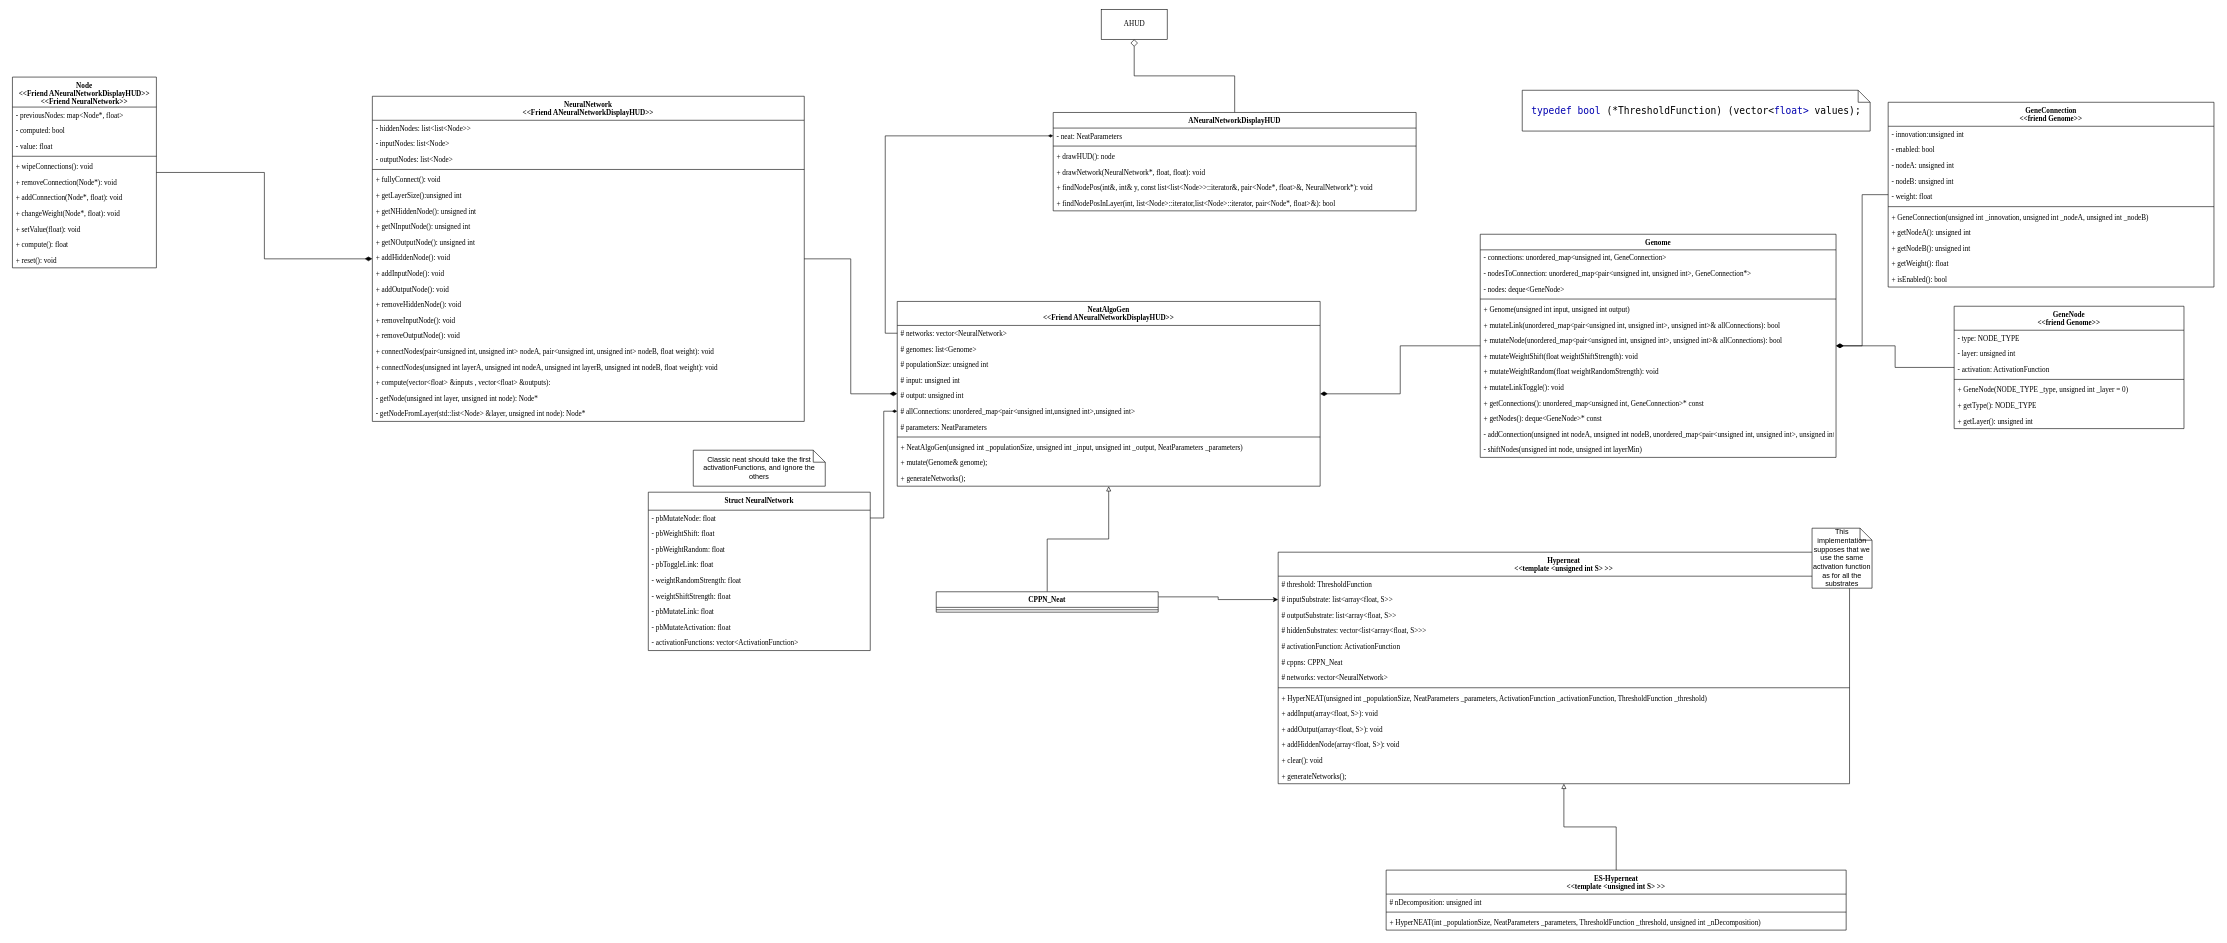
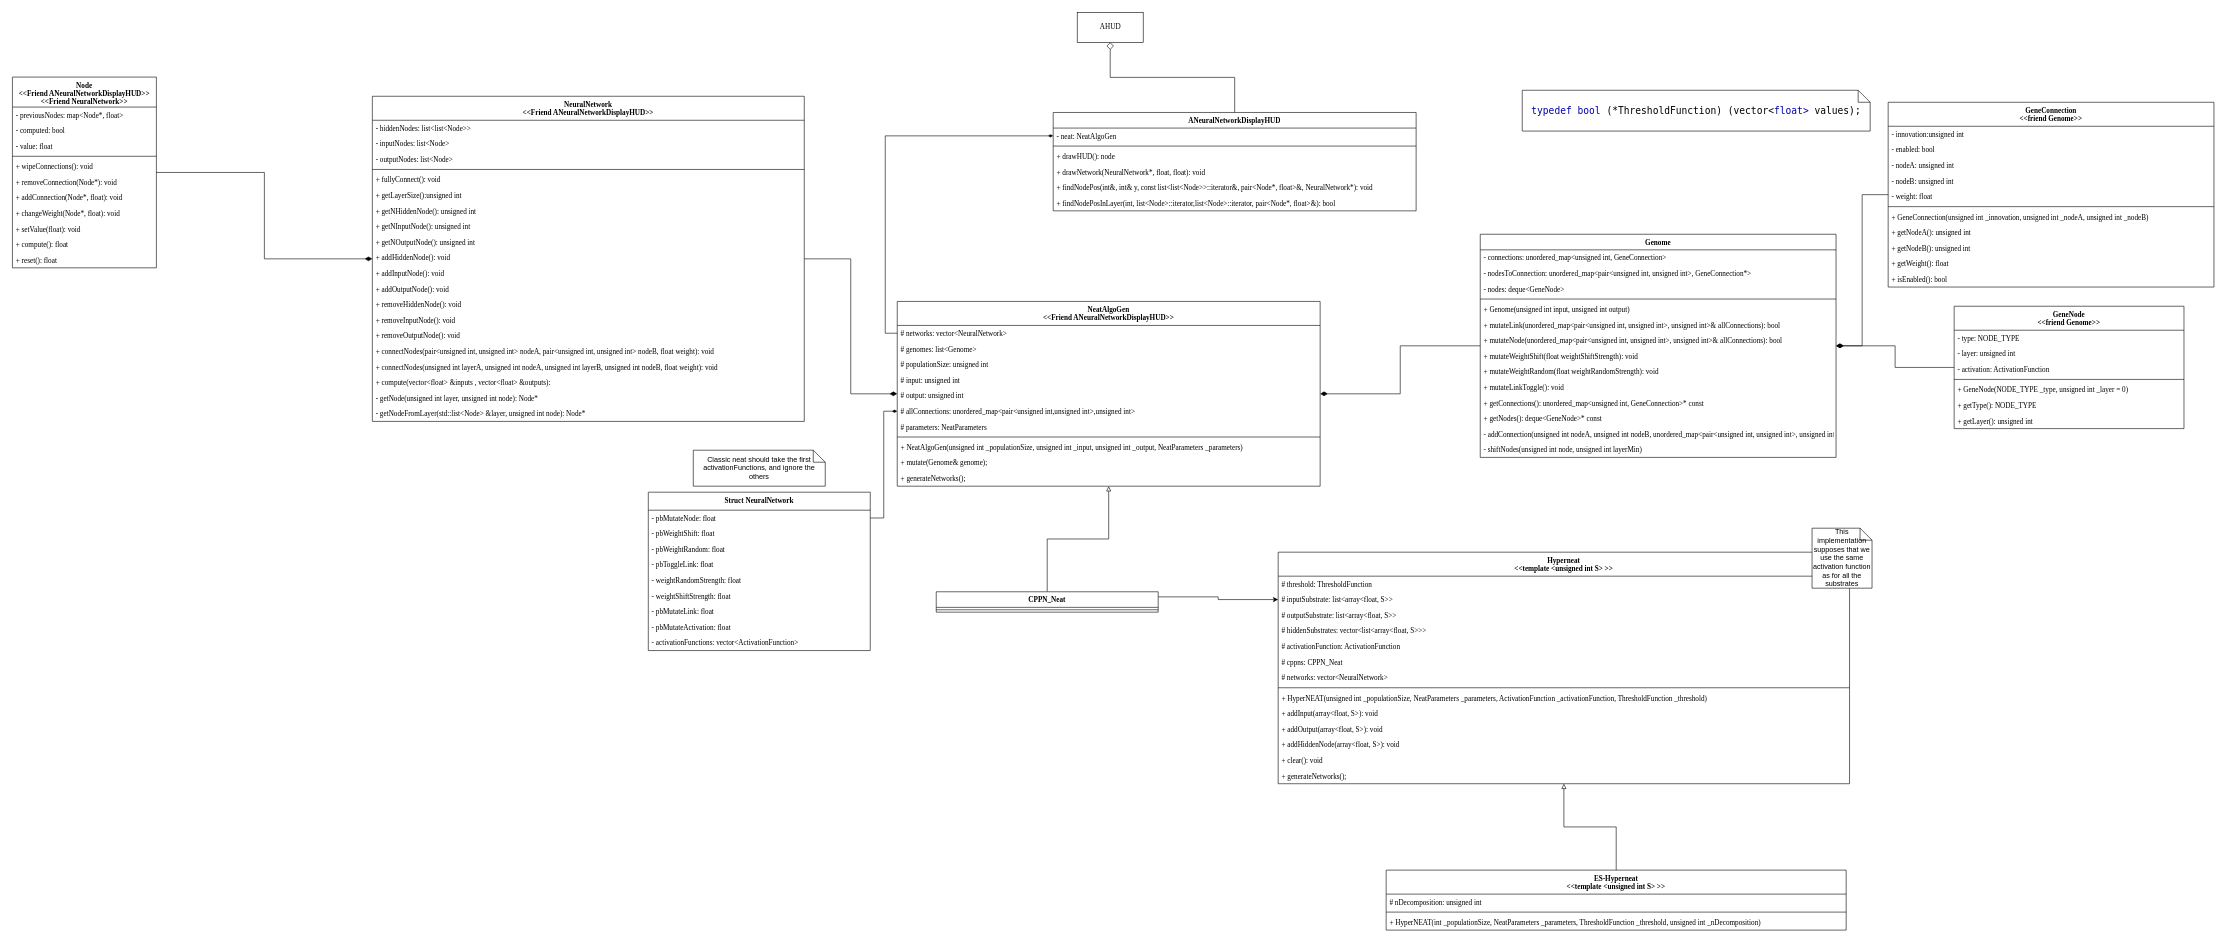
node "AHUD": moved (1134, 24) -> (1110, 27)
node "- neat: NeatParameters": label "- neat: NeatParameters" -> "- neat: NeatAlgoGen"
node "+ reset(): void": label "+ reset(): void" -> "+ reset(): float"
